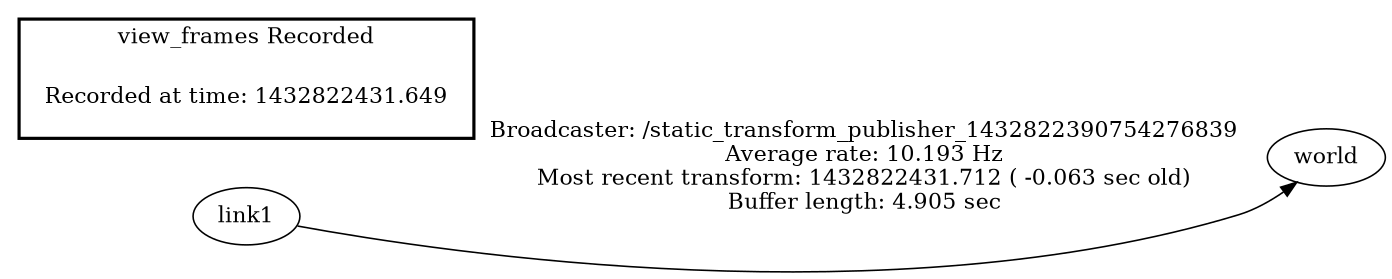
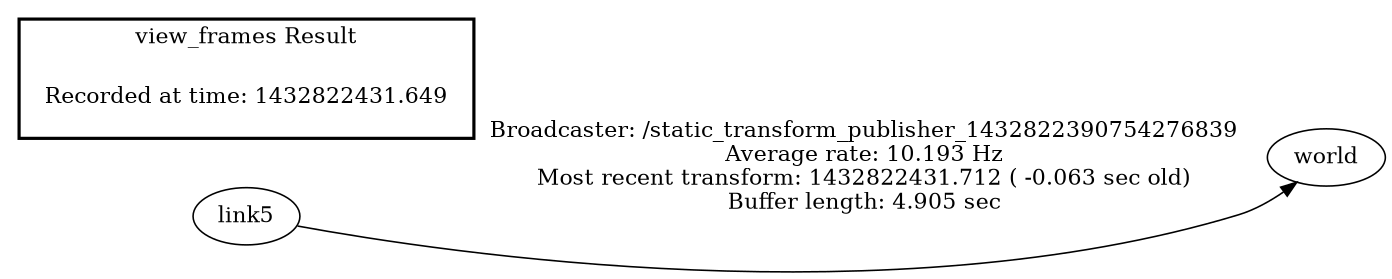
cluster "view_frames Recorded": label "view_frames Recorded" -> "view_frames Result"
node "link1": label "link1" -> "link5"
